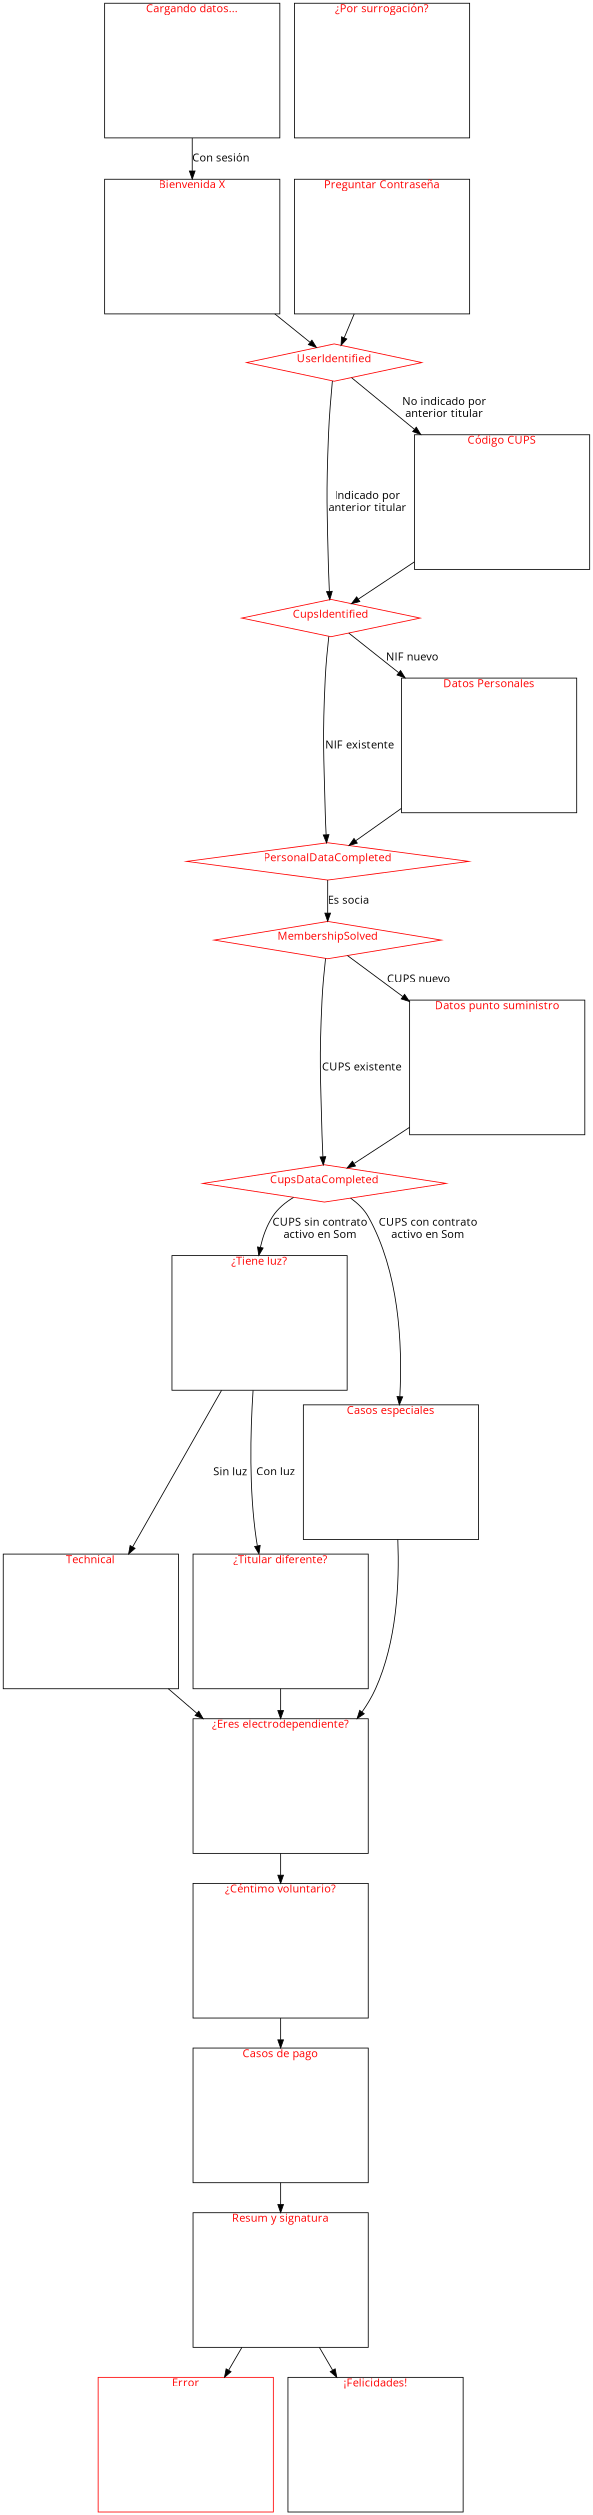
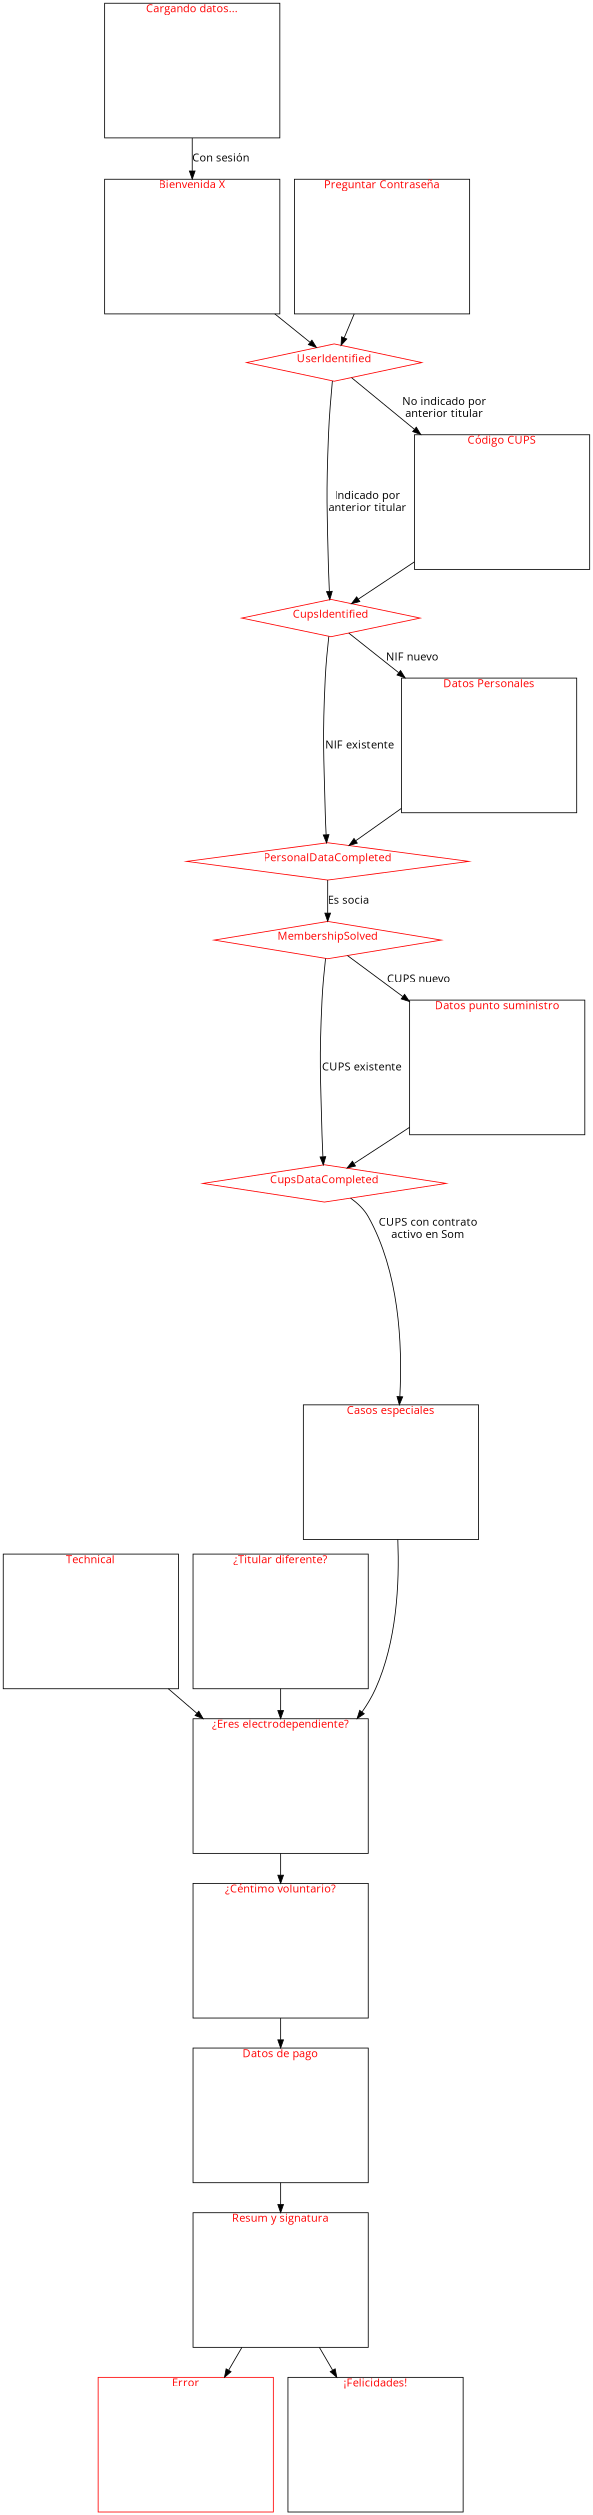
node "¿Por surrogación?": removed
node "¿Tiene luz?": removed
node "Casos de pago": label "Casos de pago" -> "Datos de pago"
